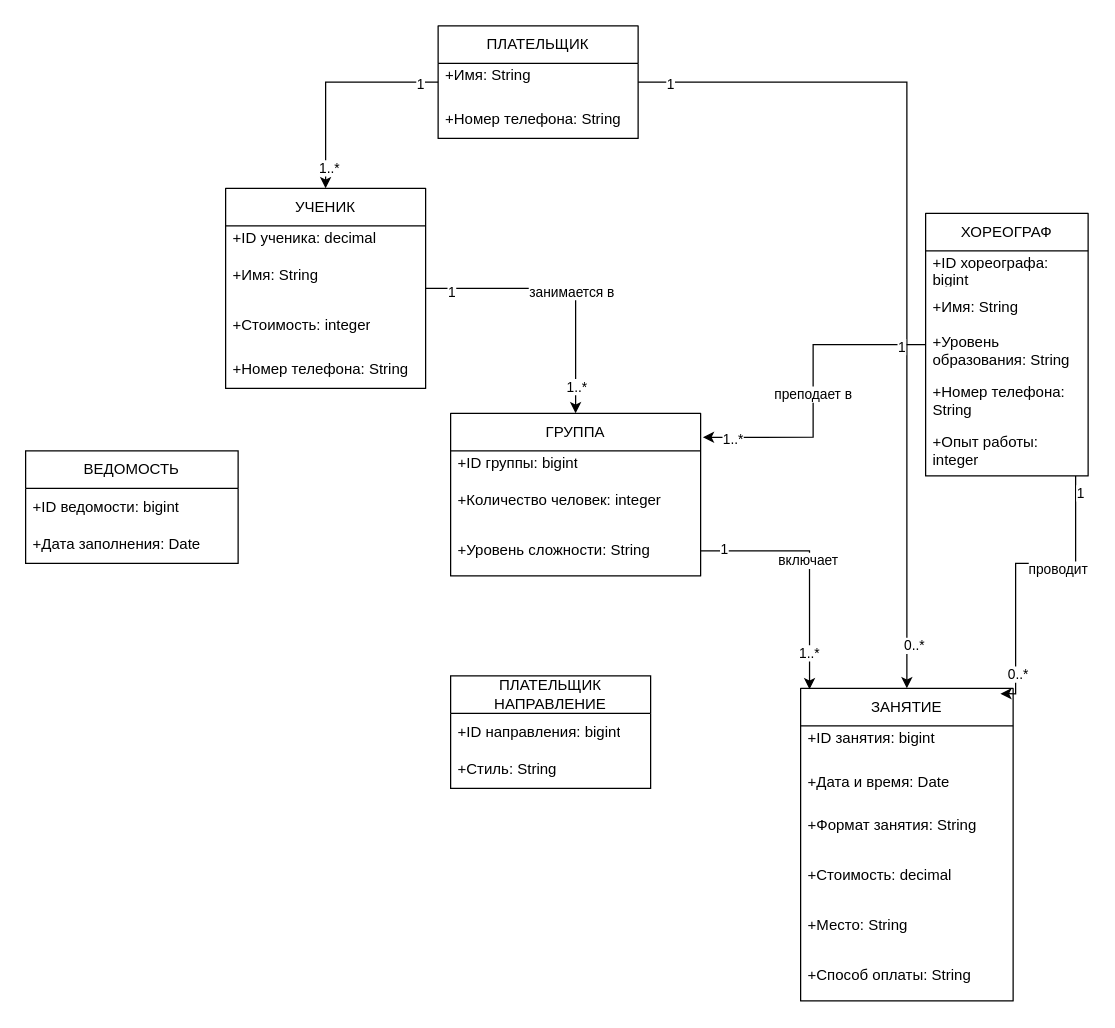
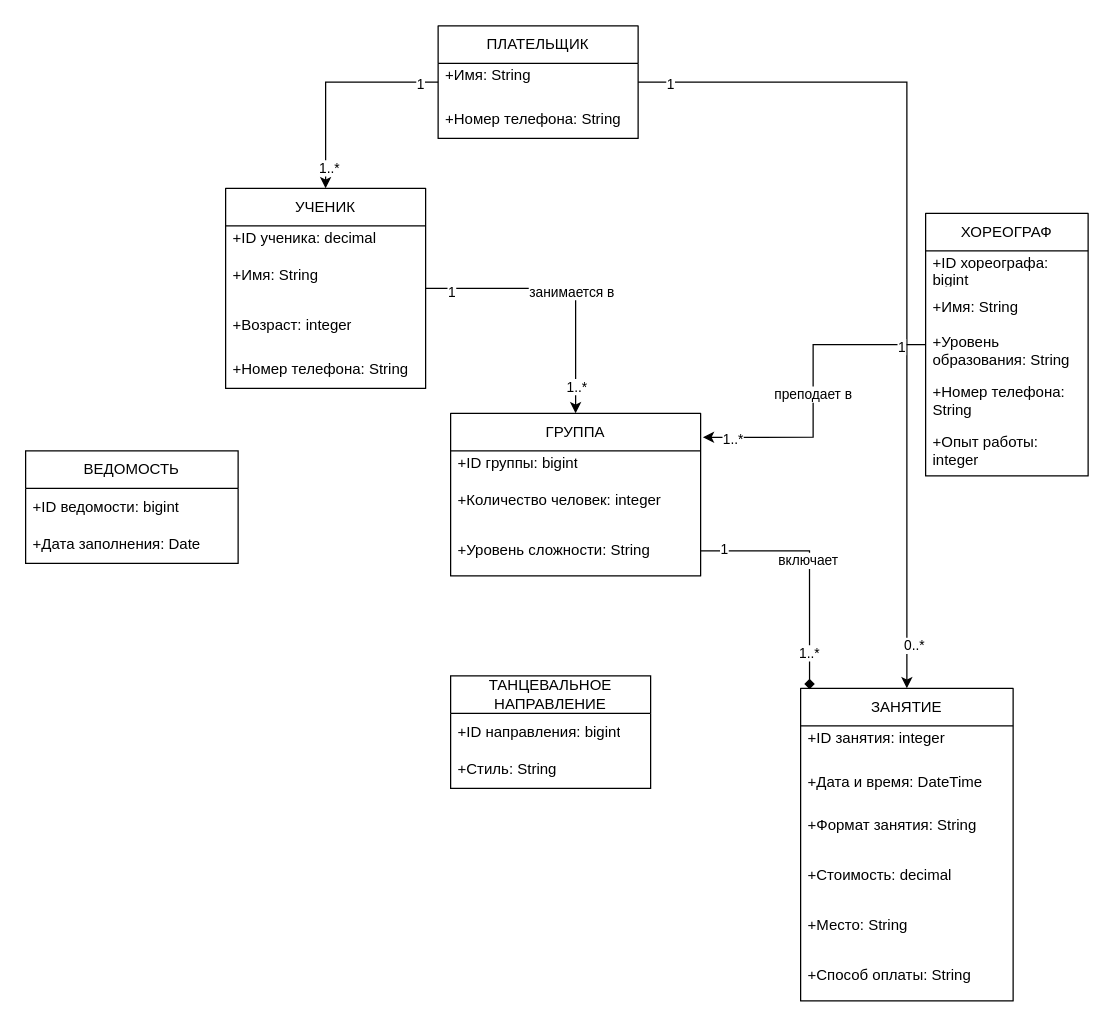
node "+Стоимость: integer": label "+Стоимость: integer" -> "+Возраст: integer"
edge "+Опыт работы: integer" -> "ЗАНЯТИЕ": removed, labels "1", "проводит", "0..*"
edge "+Уровень сложности: String" -> "ЗАНЯТИЕ": arrowhead classic -> diamond
node "ПЛАТЕЛЬЩИК НАПРАВЛЕНИЕ": label "ПЛАТЕЛЬЩИК НАПРАВЛЕНИЕ" -> "ТАНЦЕВАЛЬНОЕ НАПРАВЛЕНИЕ"
node "+ID занятия: bigint": label "+ID занятия: bigint" -> "+ID занятия: integer"
node "+Дата и время: Date": label "+Дата и время: Date" -> "+Дата и время: DateTime"
